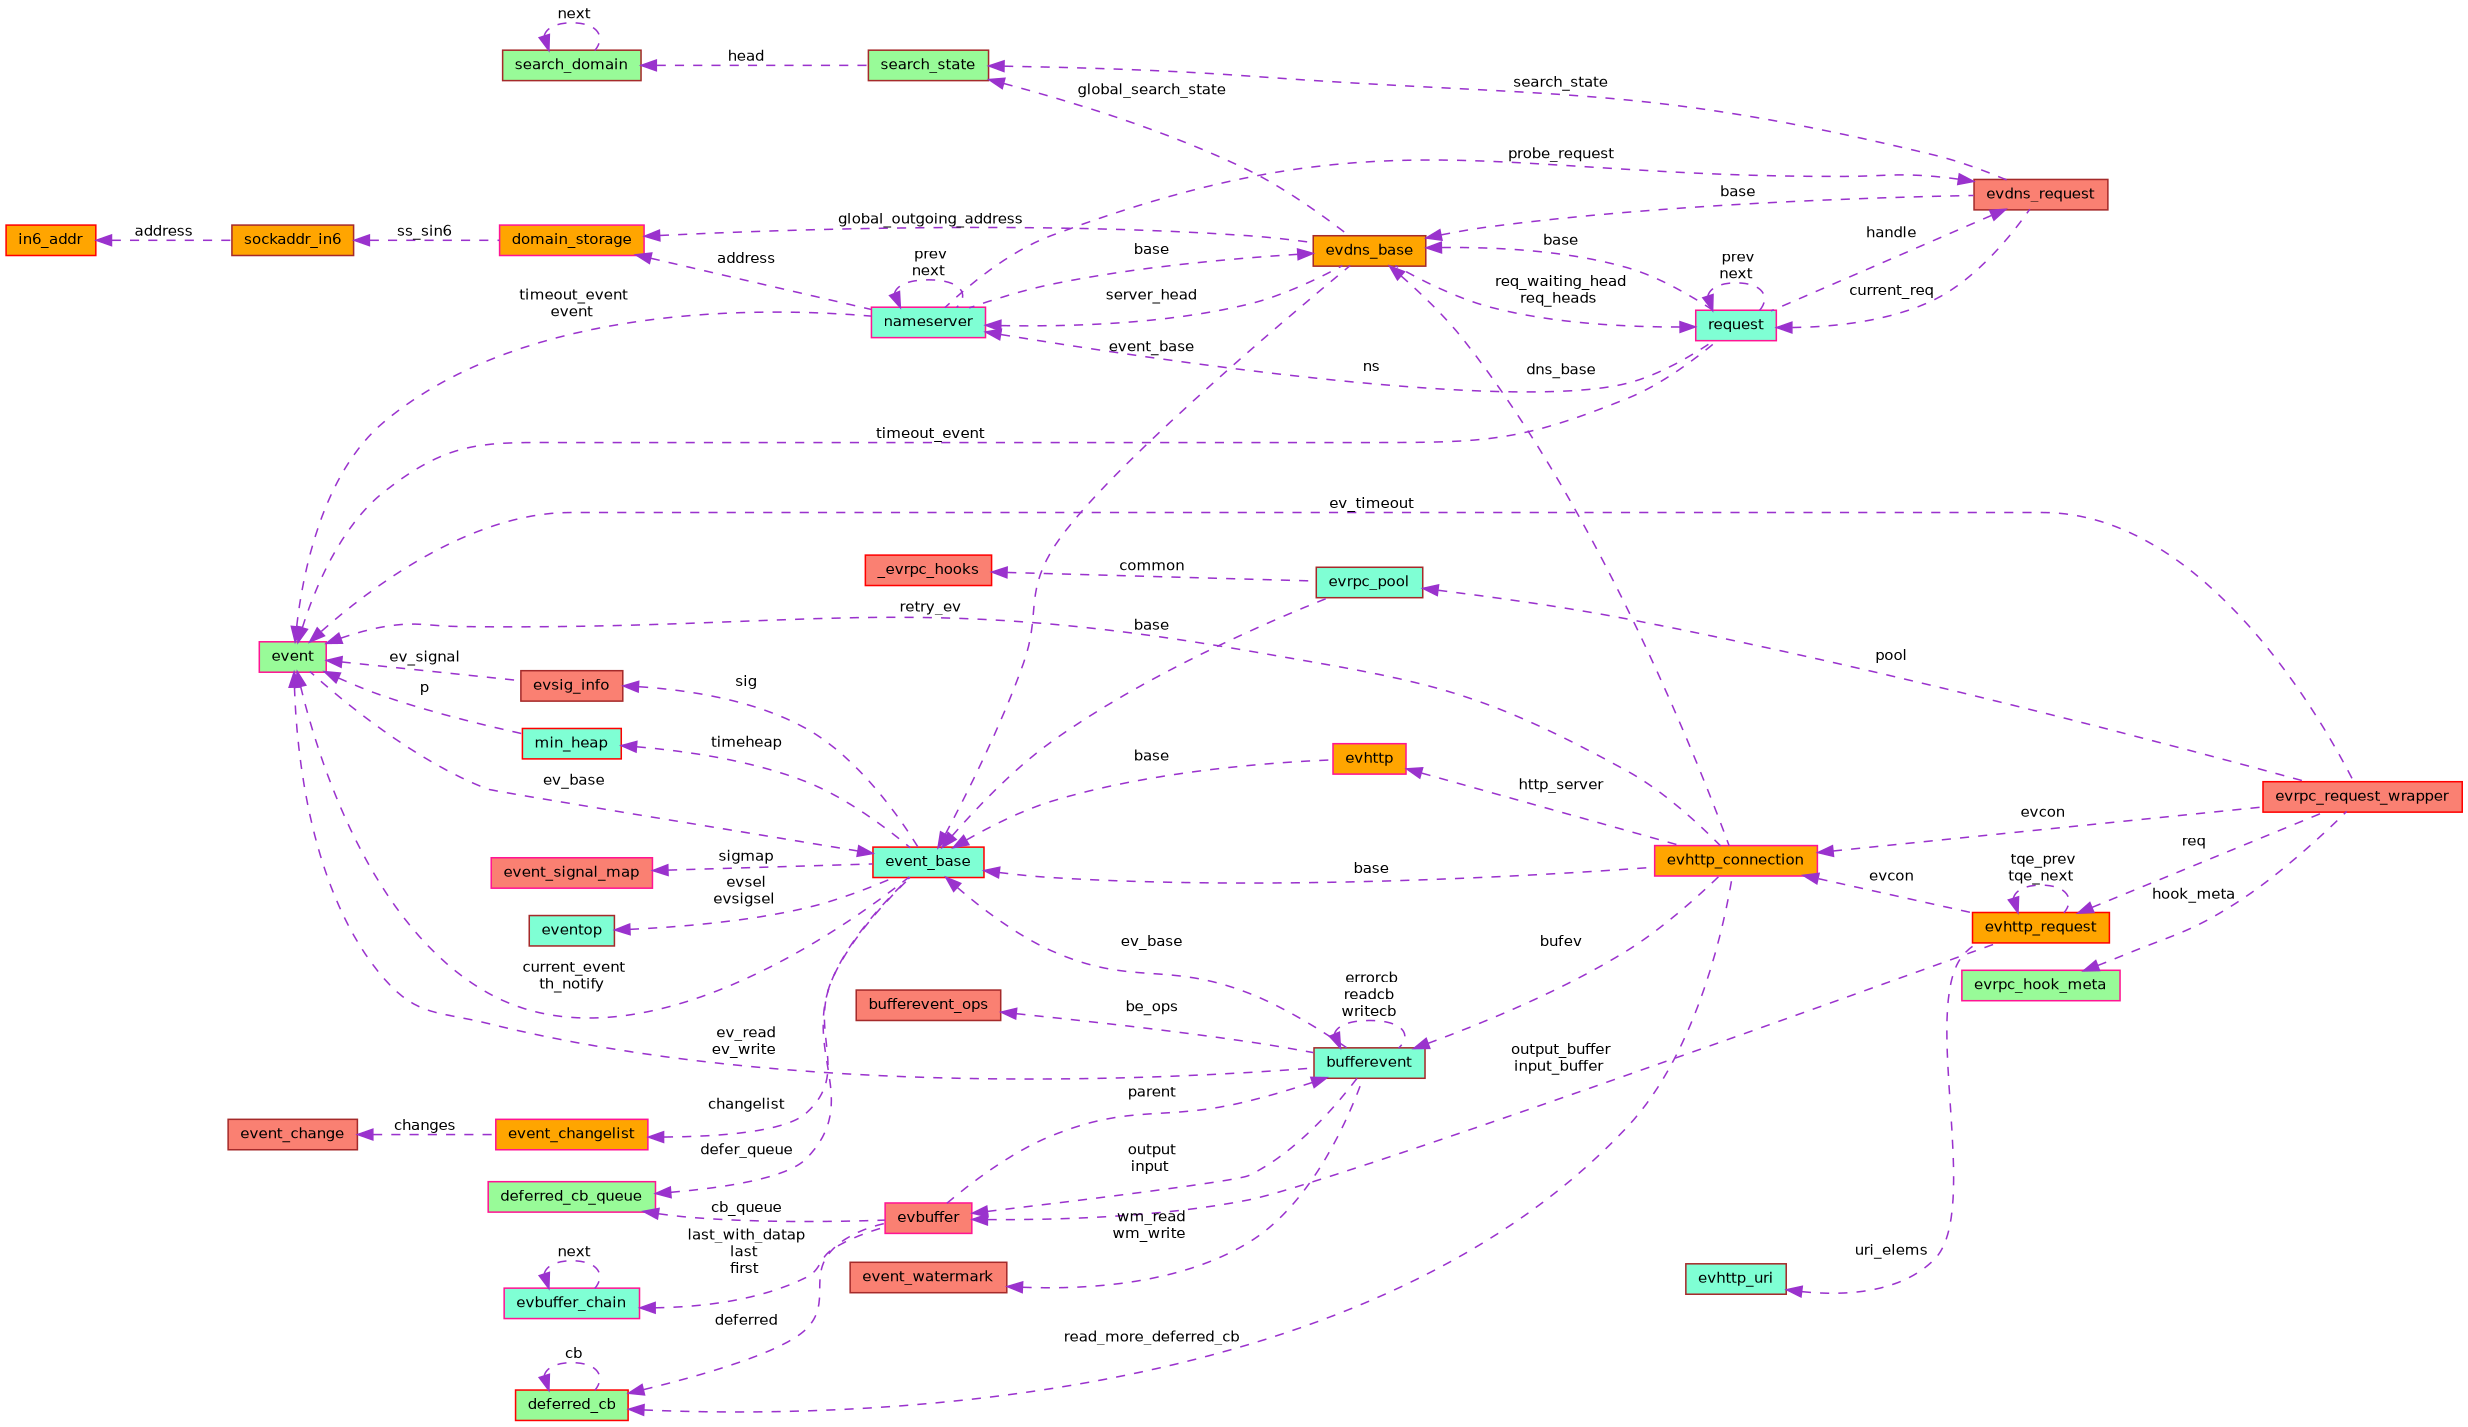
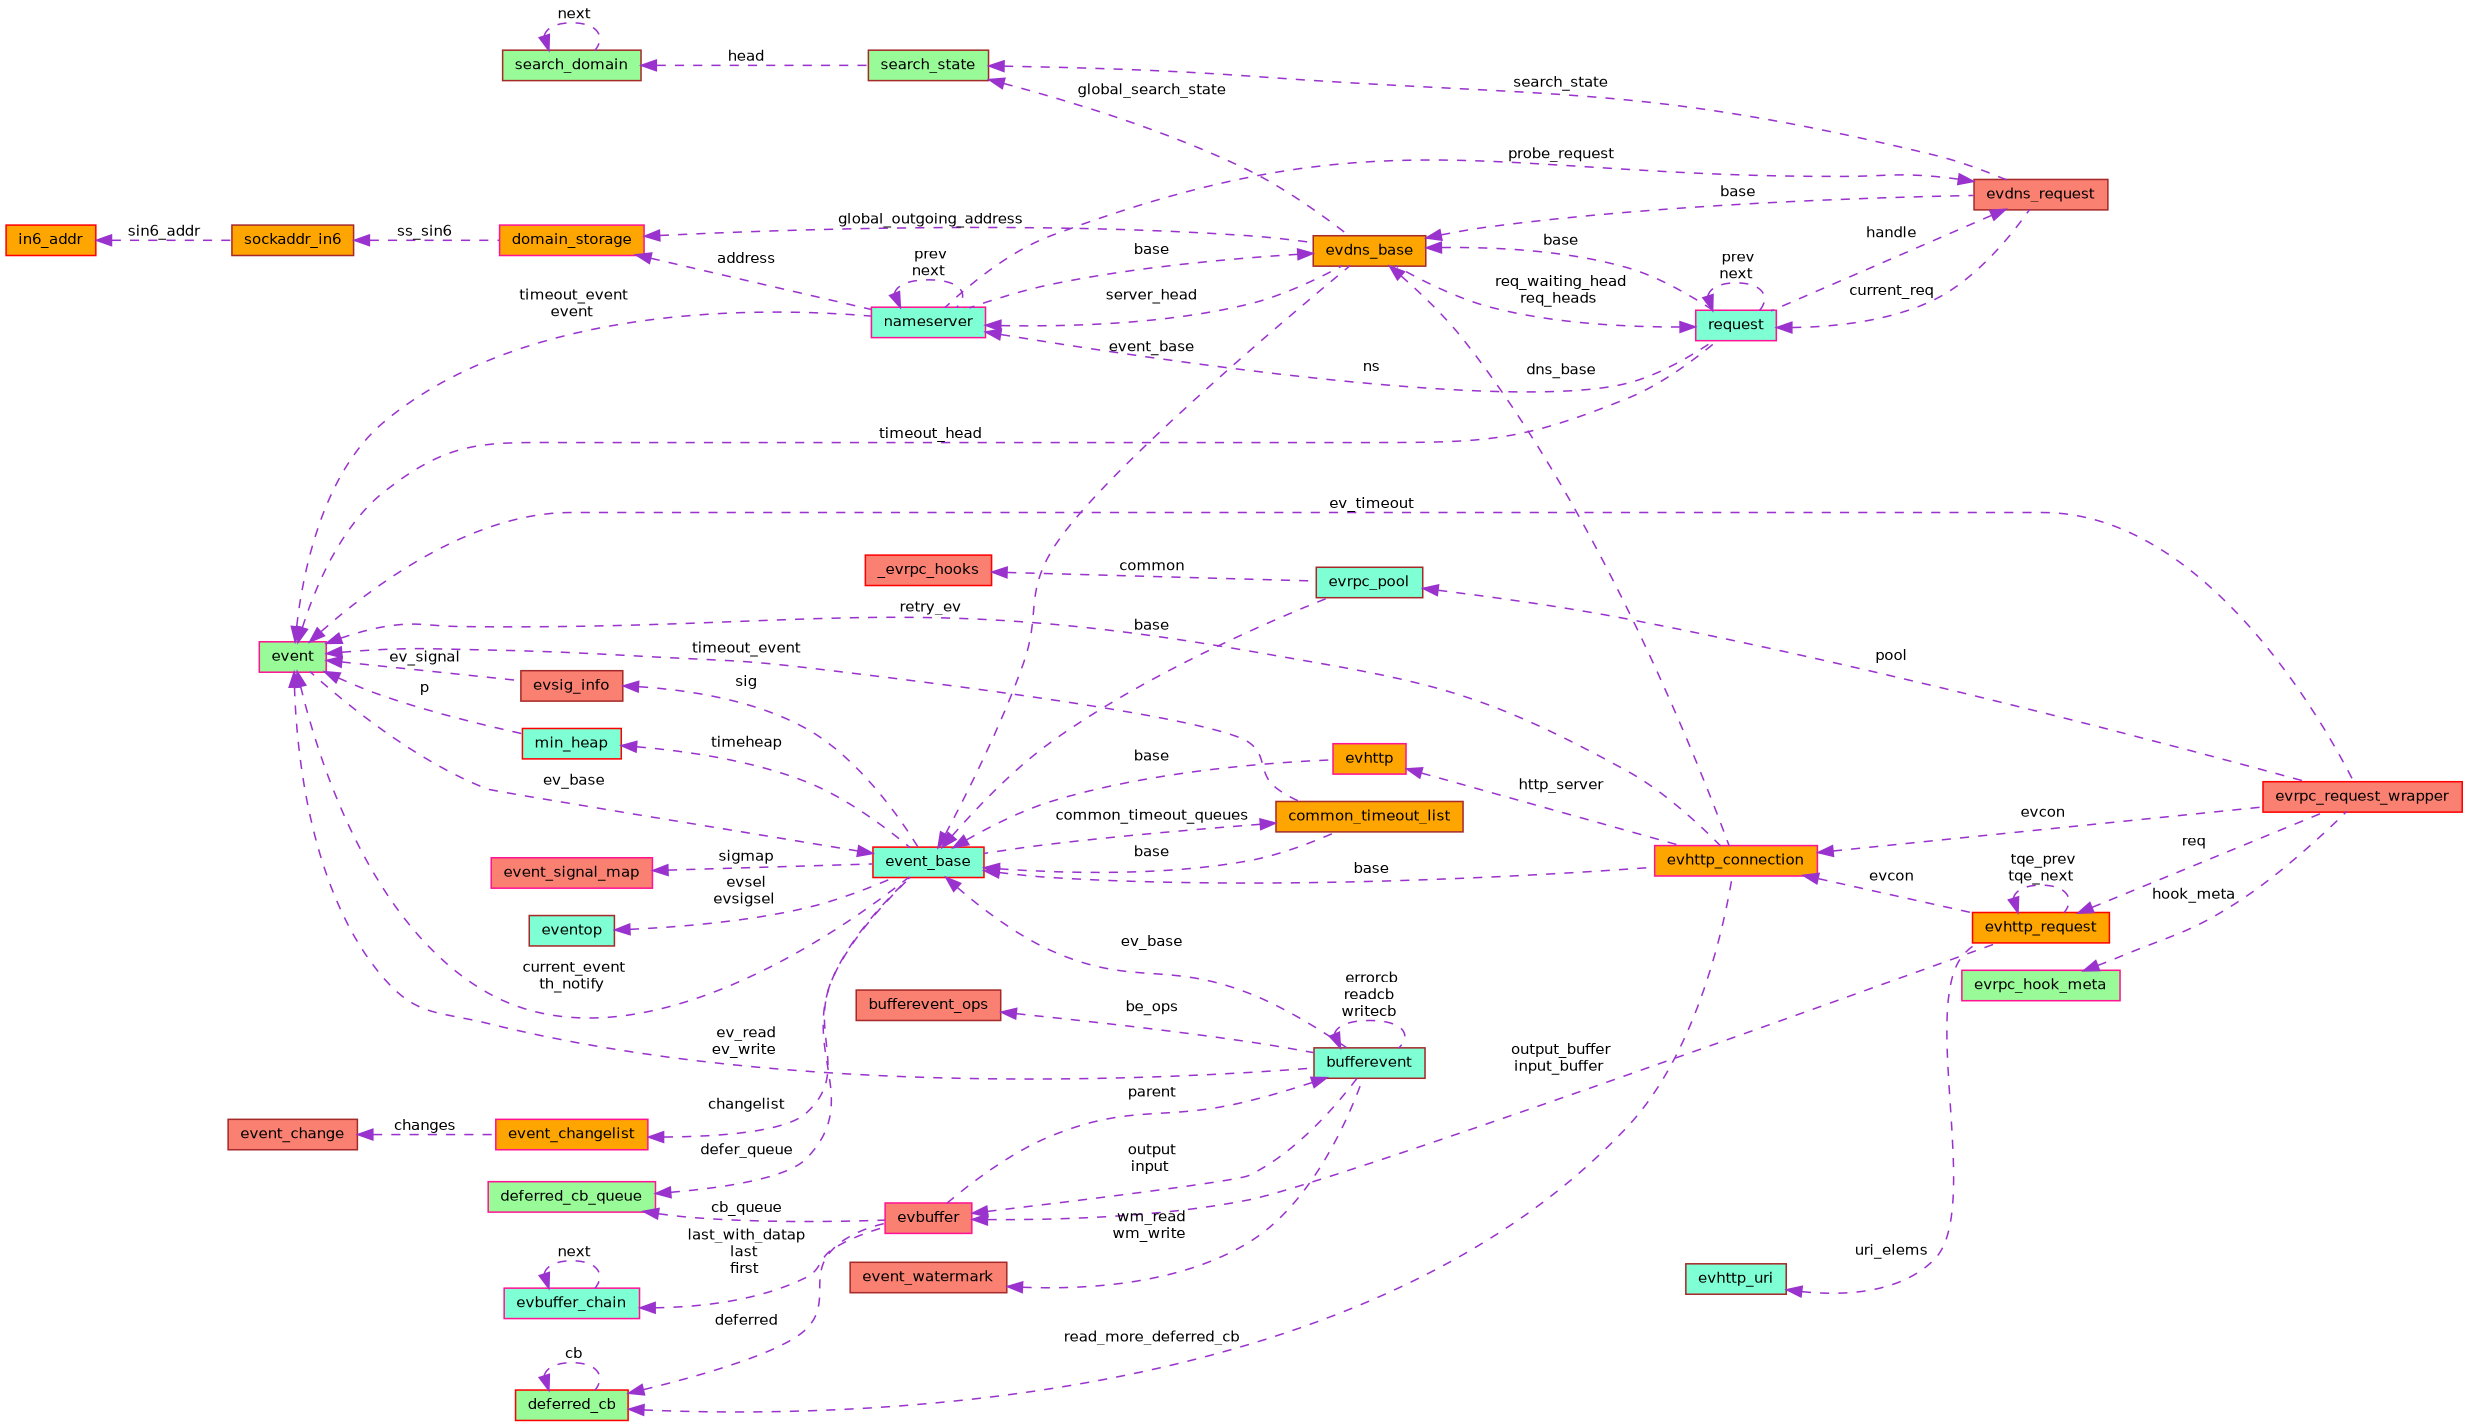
edge "sockaddr_in6" -> "in6_addr": label " address" -> " sin6_addr"
edge "request" -> "event": label " timeout_event" -> " timeout_head"
node "common_timeout_list": added
edge "evhttp_connection" -> "bufferevent": removed, label "bufev"
